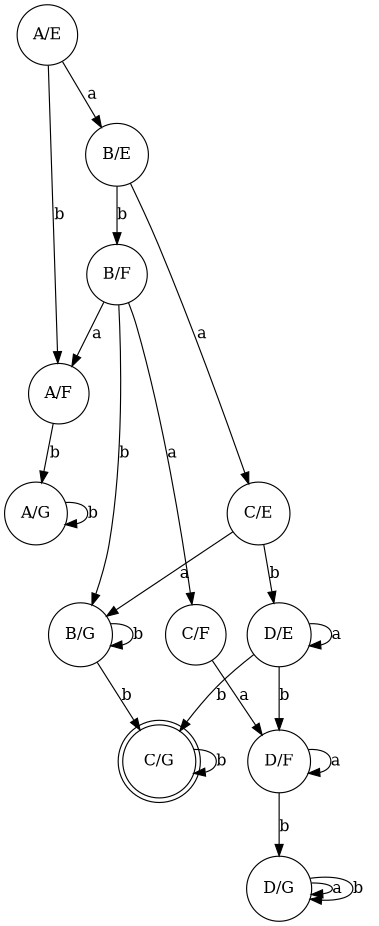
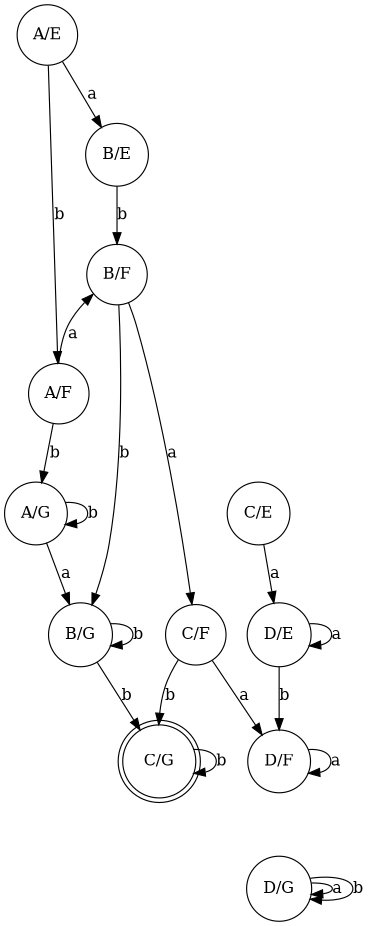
edge "B/E" -> "C/E": removed, label "a"
edge "B/F" -> "A/F": reversed
edge "C/E" -> "B/G": now "A/G" -> "B/G"
edge "C/E" -> "D/E": label "b" -> "a"
edge "D/E" -> "C/G": now "C/F" -> "C/G"
edge "D/F" -> "D/G": removed, label "b"
